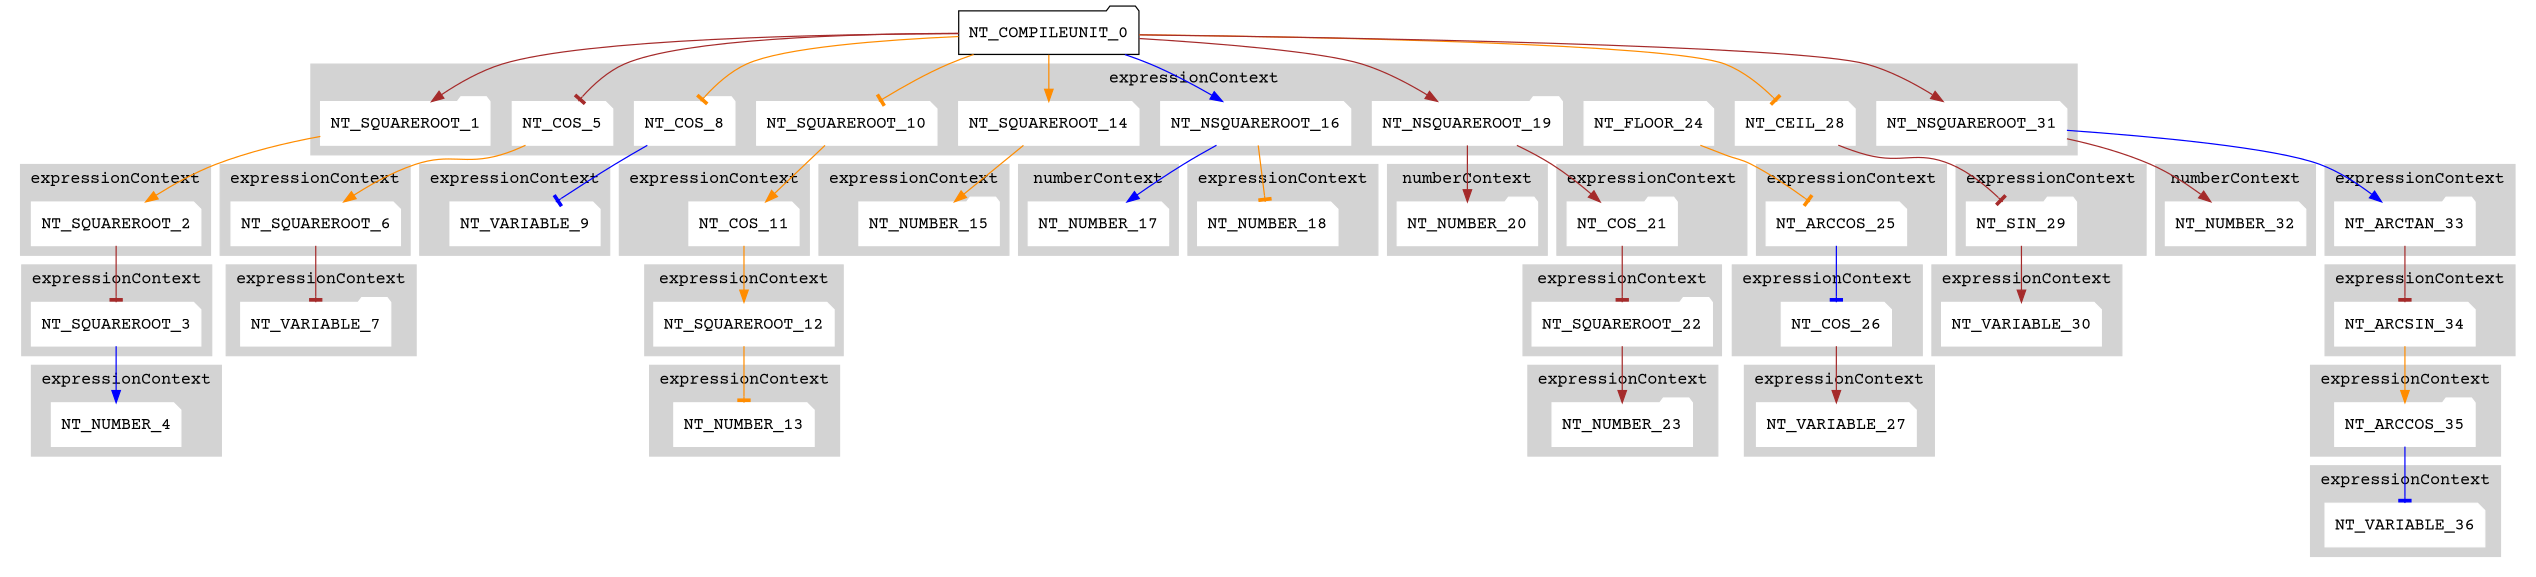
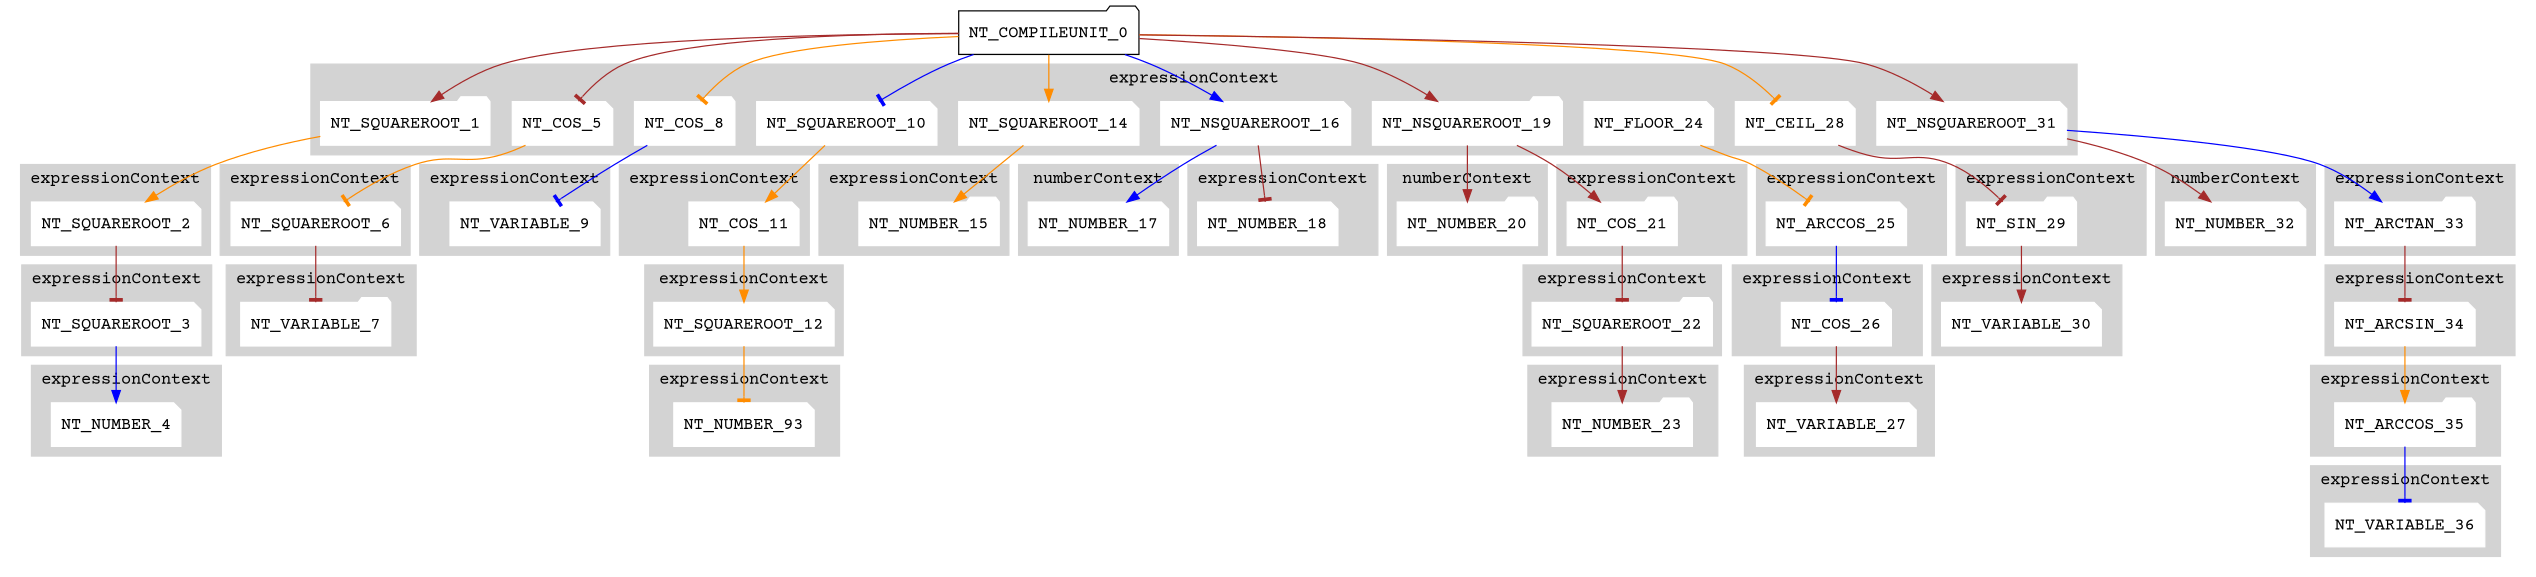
edge "NT_COMPILEUNIT_0" -> "NT_SQUAREROOT_10": color darkorange -> blue
edge "NT_NSQUAREROOT_16" -> "NT_NUMBER_18": color darkorange -> brown
edge "NT_COS_5" -> "NT_SQUAREROOT_6": arrowhead normal -> tee
node "NT_NUMBER_13": label "NT_NUMBER_13" -> "NT_NUMBER_93"
